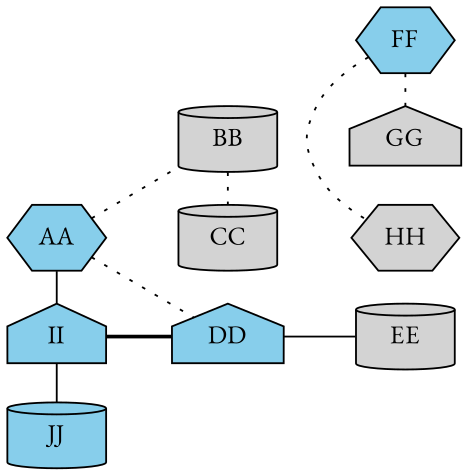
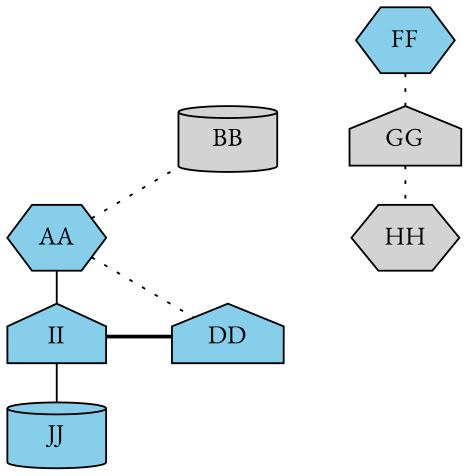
edge "FF" -- "HH": now "GG" -- "HH"
node "CC": removed
node "EE": removed
